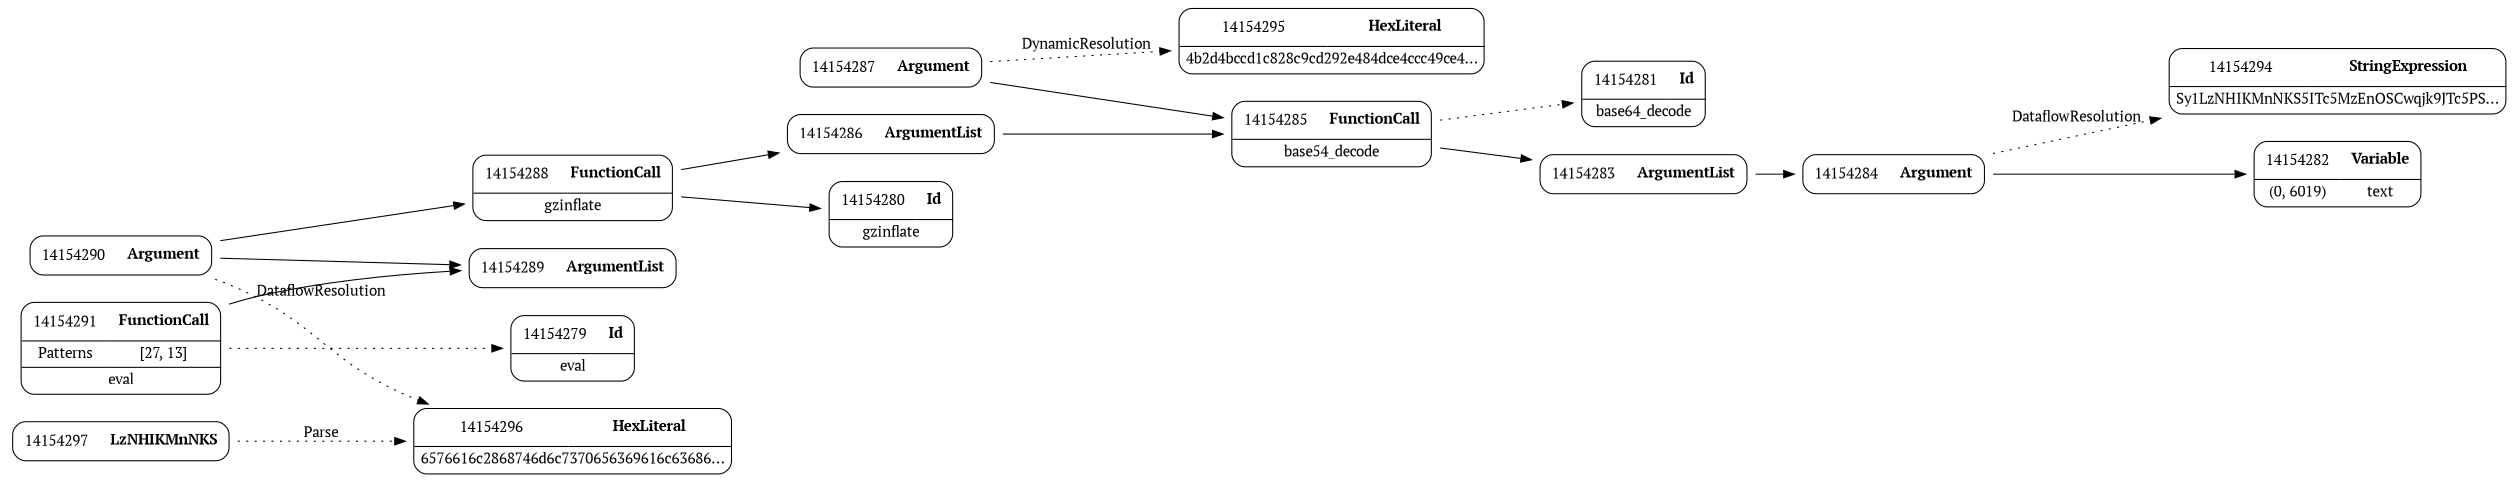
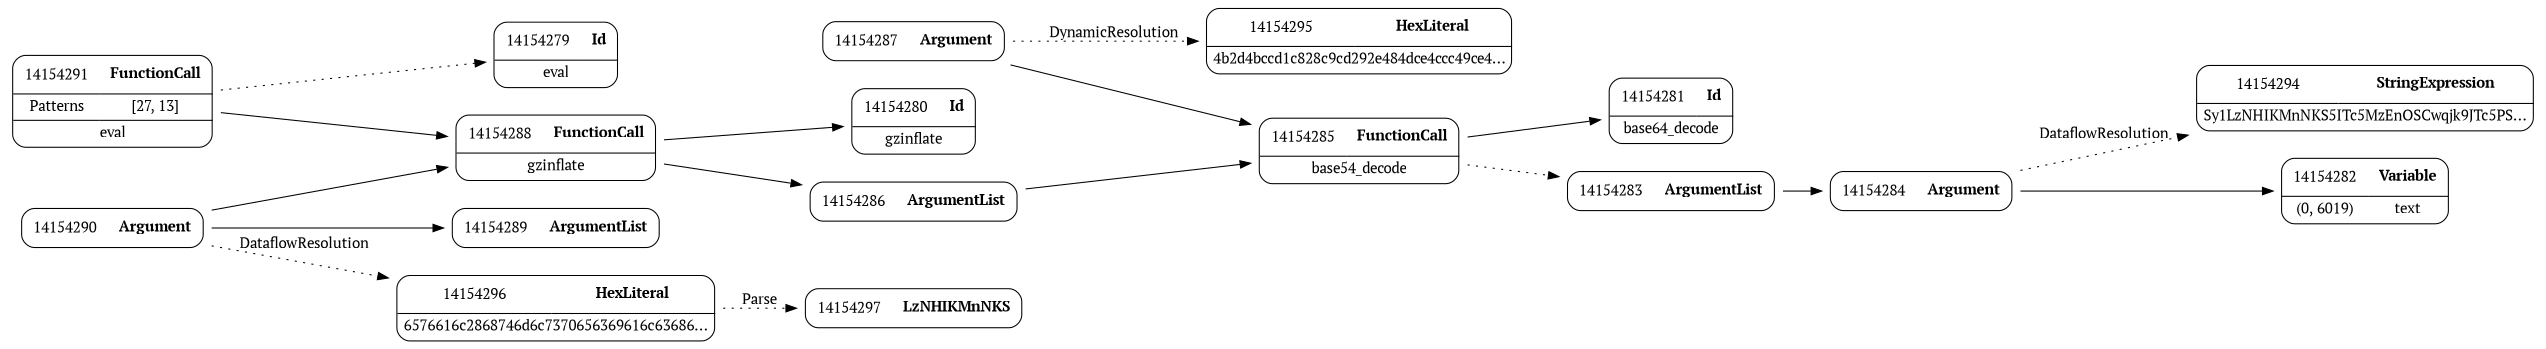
edge "14154285" -> "14154281": style dotted -> solid
edge "14154285" -> "14154283": style solid -> dotted
edge "14154291" -> "14154289": now "14154291" -> "14154288"
edge "14154297" -> "14154296": reversed
